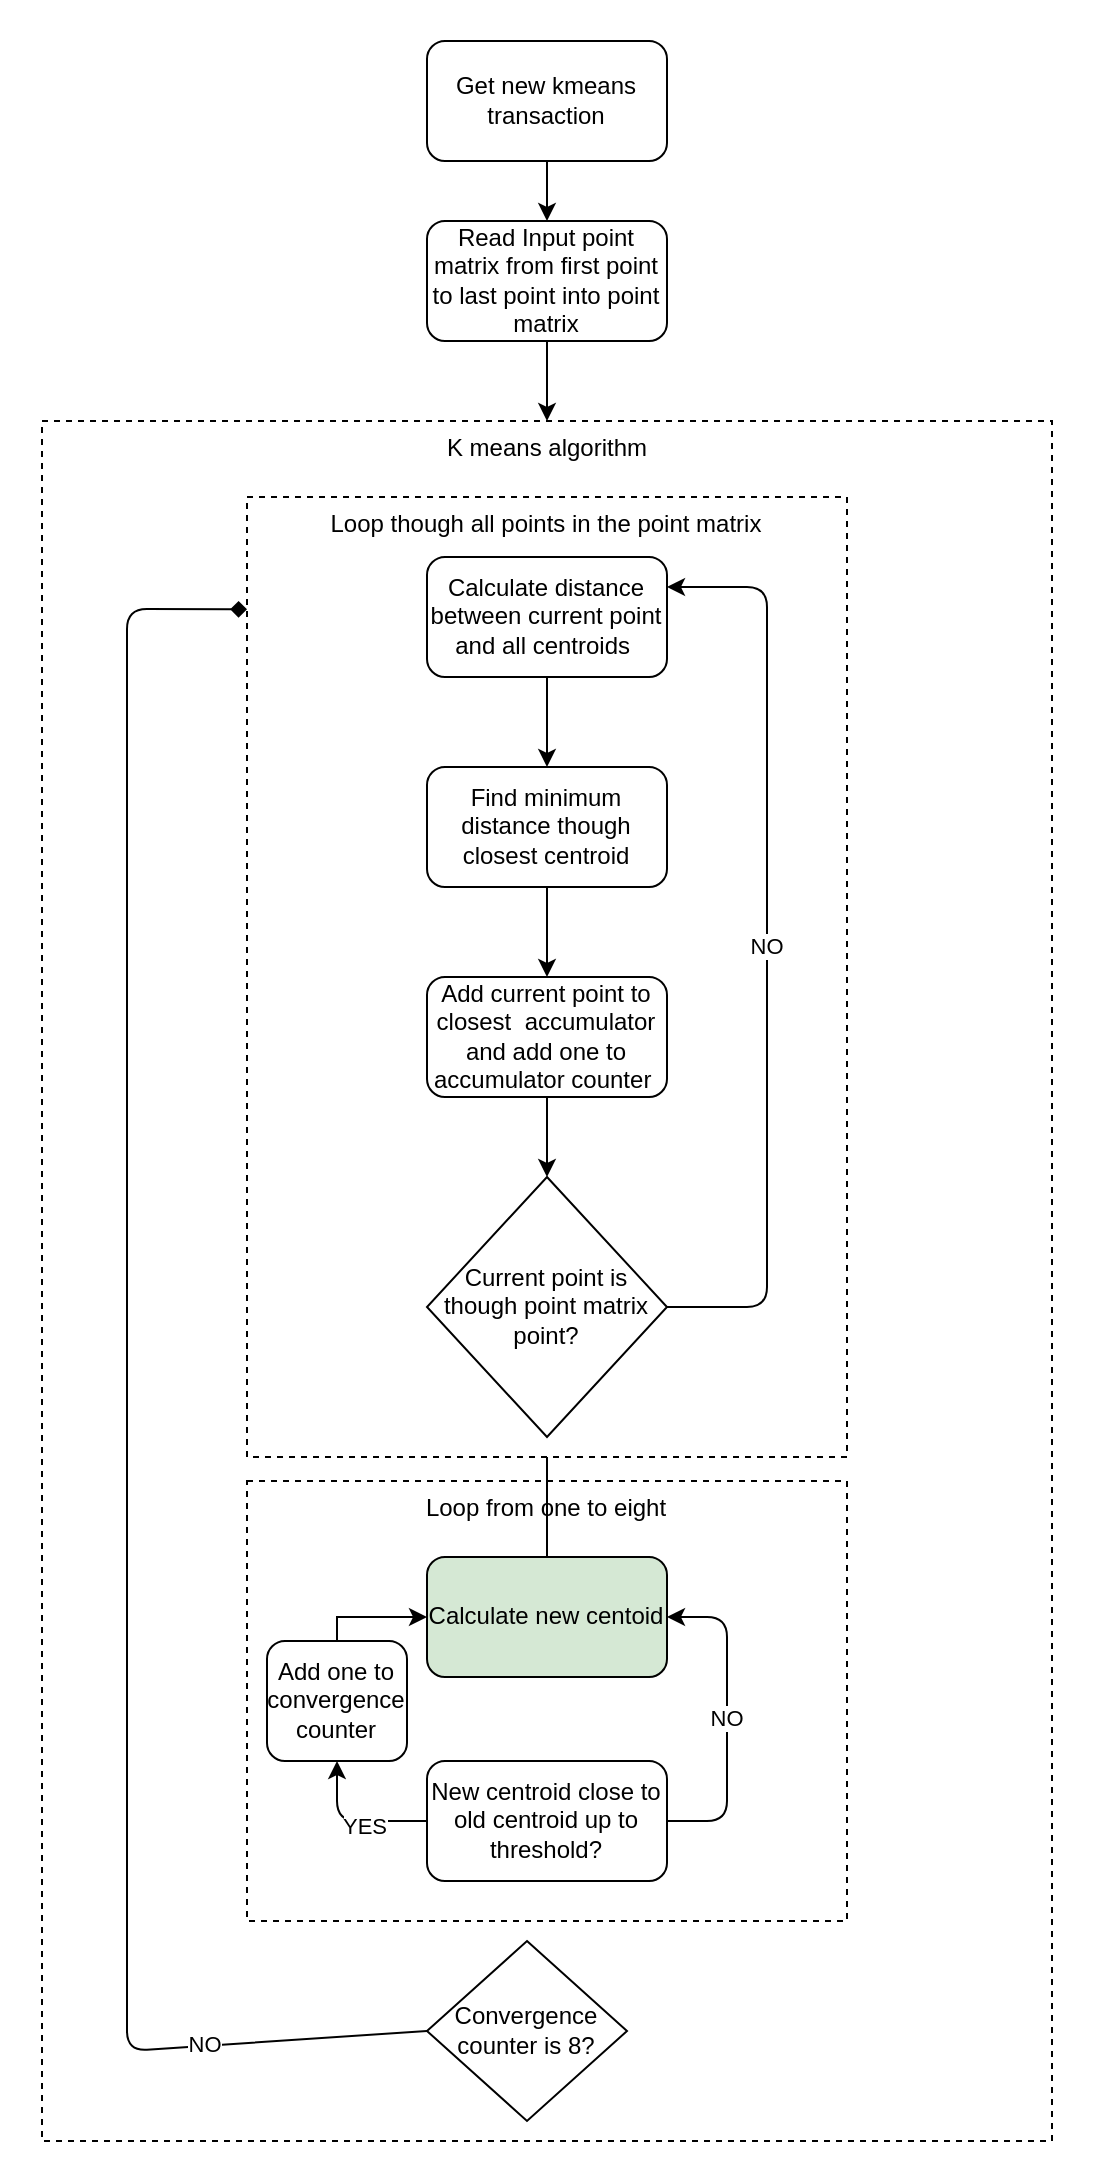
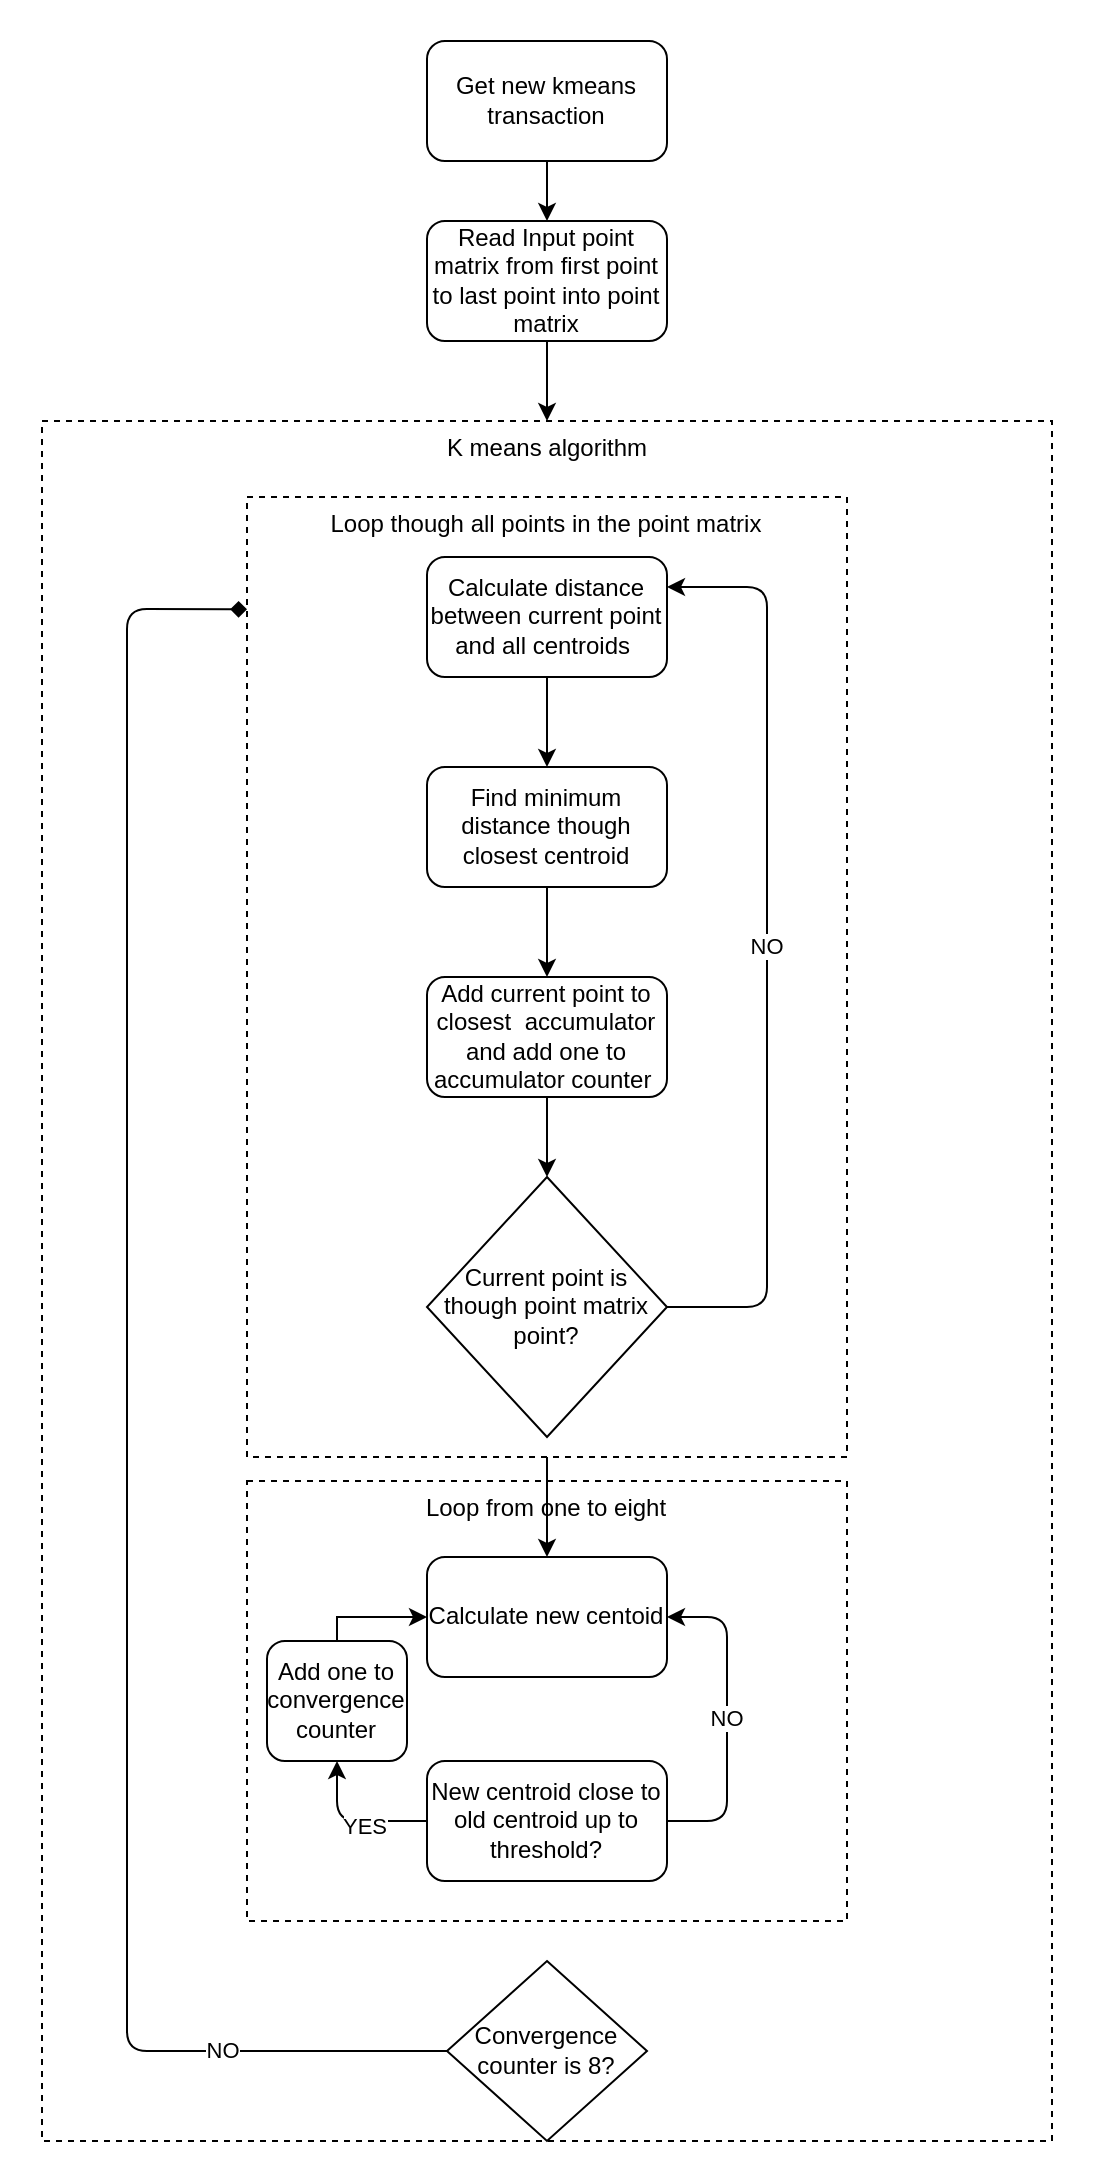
edge "Loop though all points in the point matrix" -- "Calculate new centoid": arrowhead none -> classic
node "Calculate new centoid": fillcolor #d5e8d4 -> #ffffff
node "Convergence counter is 8?": moved (527, 2031) -> (547, 2051)
